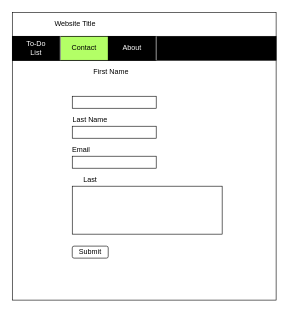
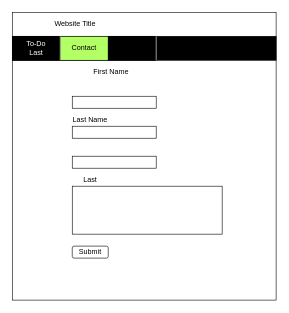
node "To-Do List": label "To-Do List" -> "To-Do Last"
node "About": removed
node "Email": removed
